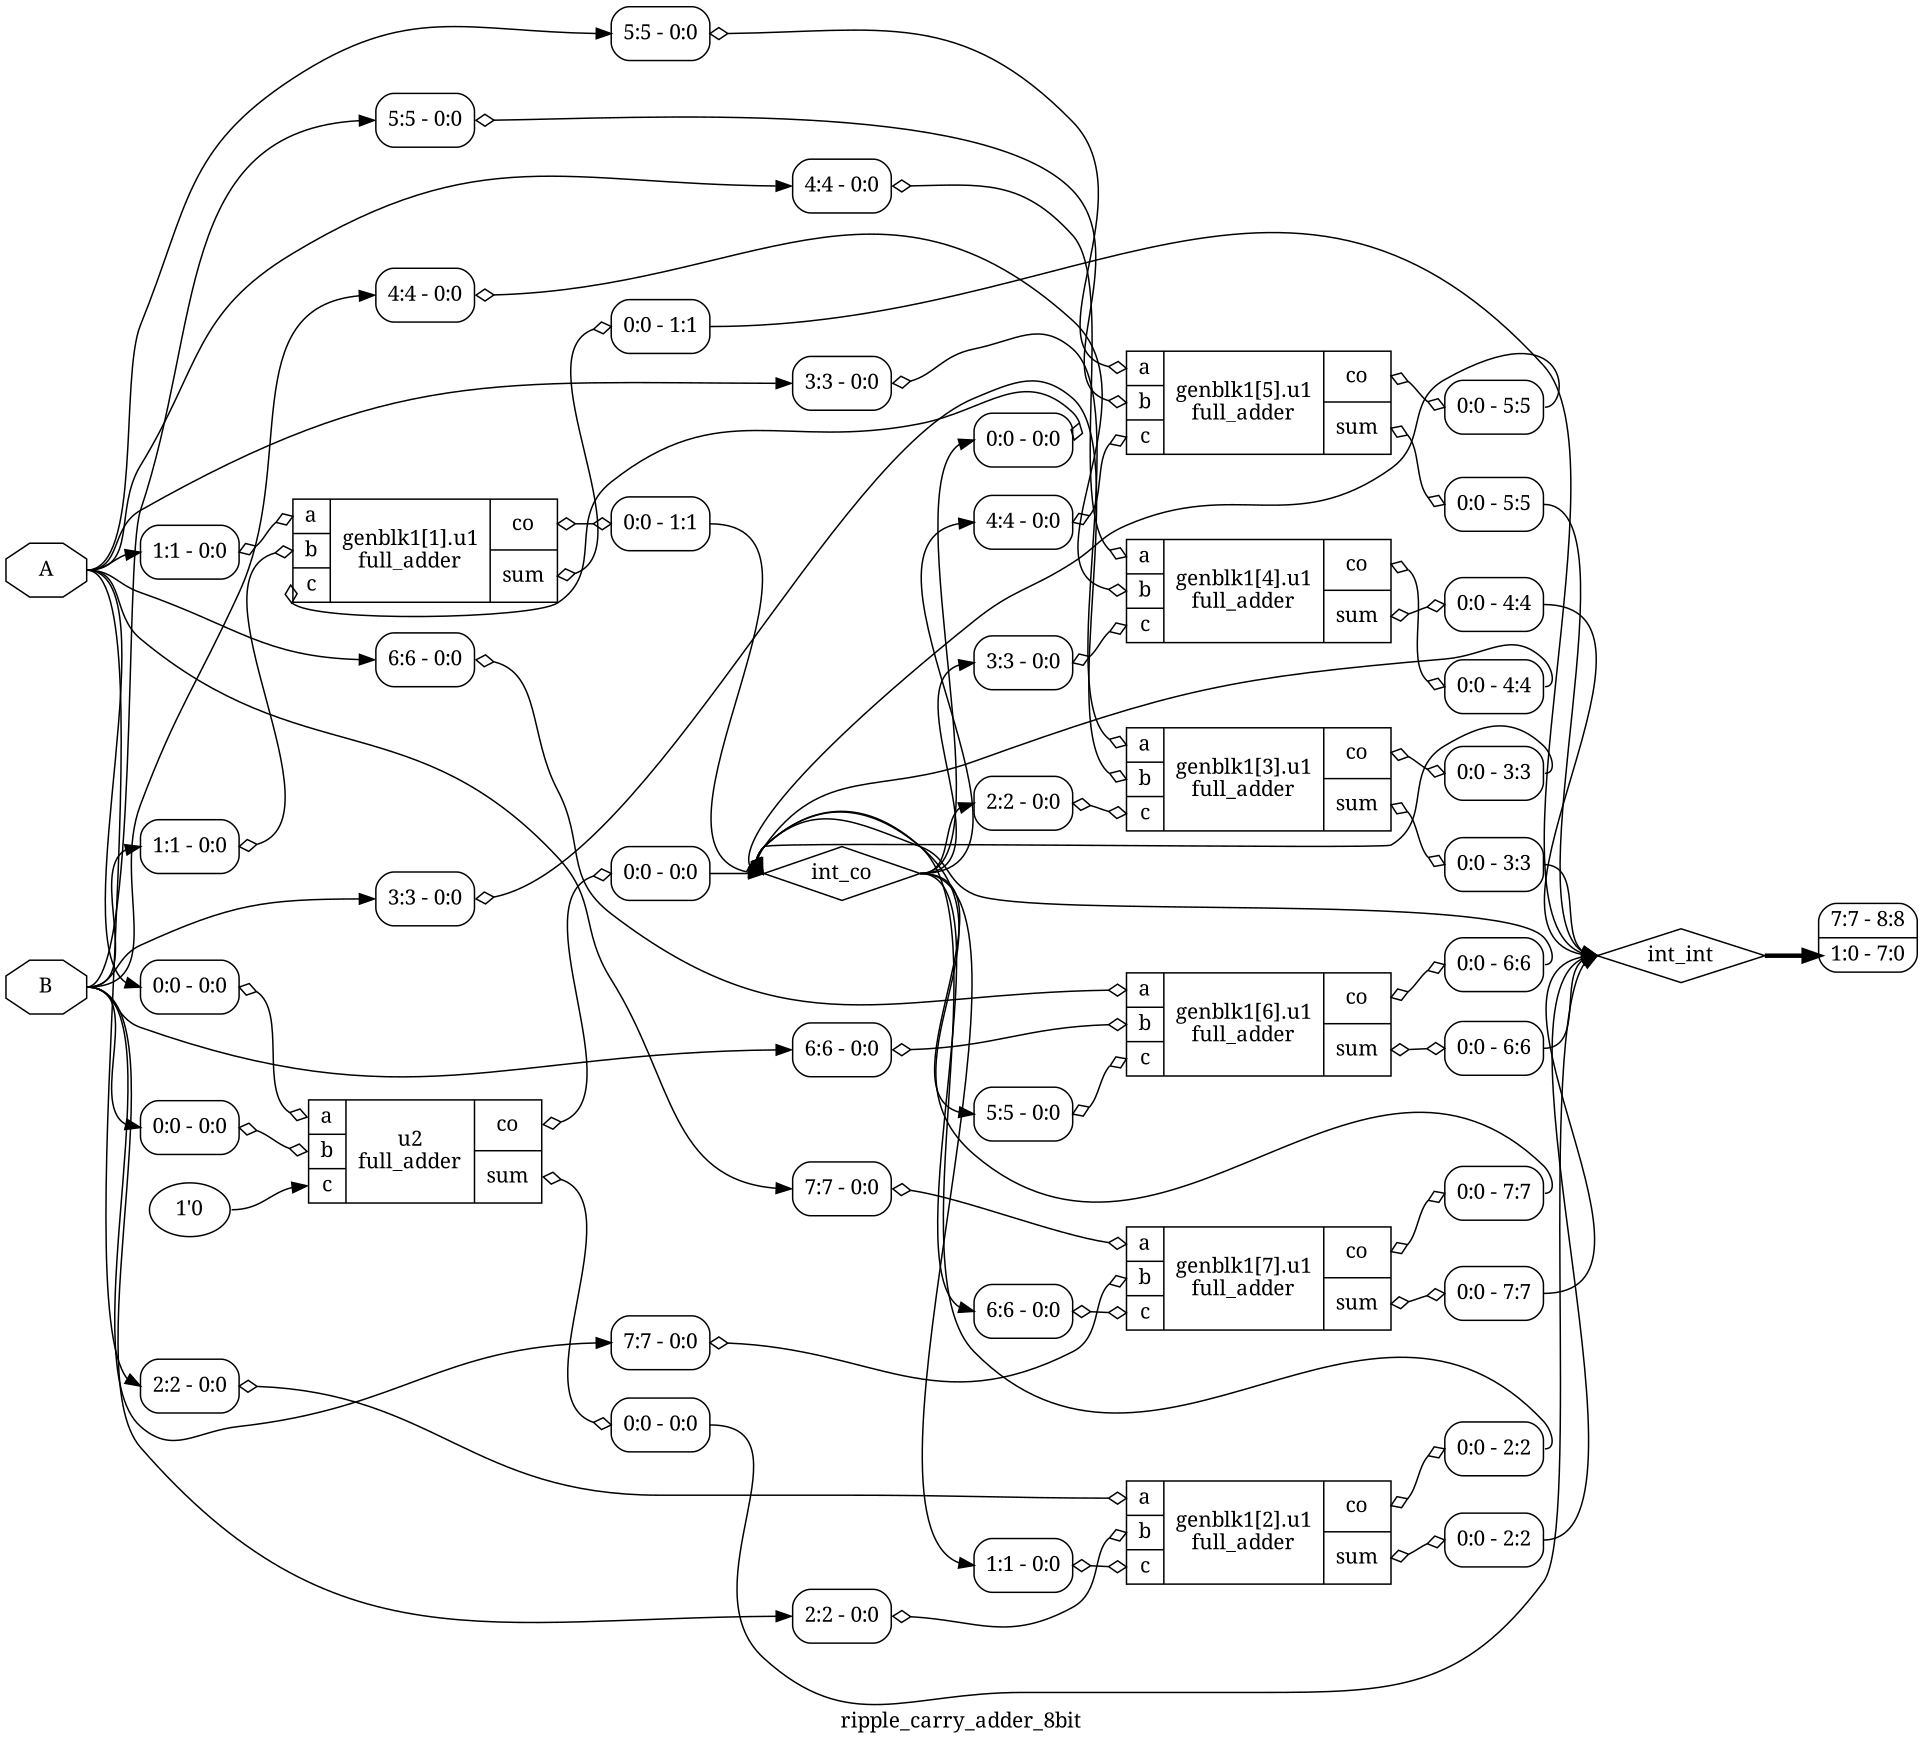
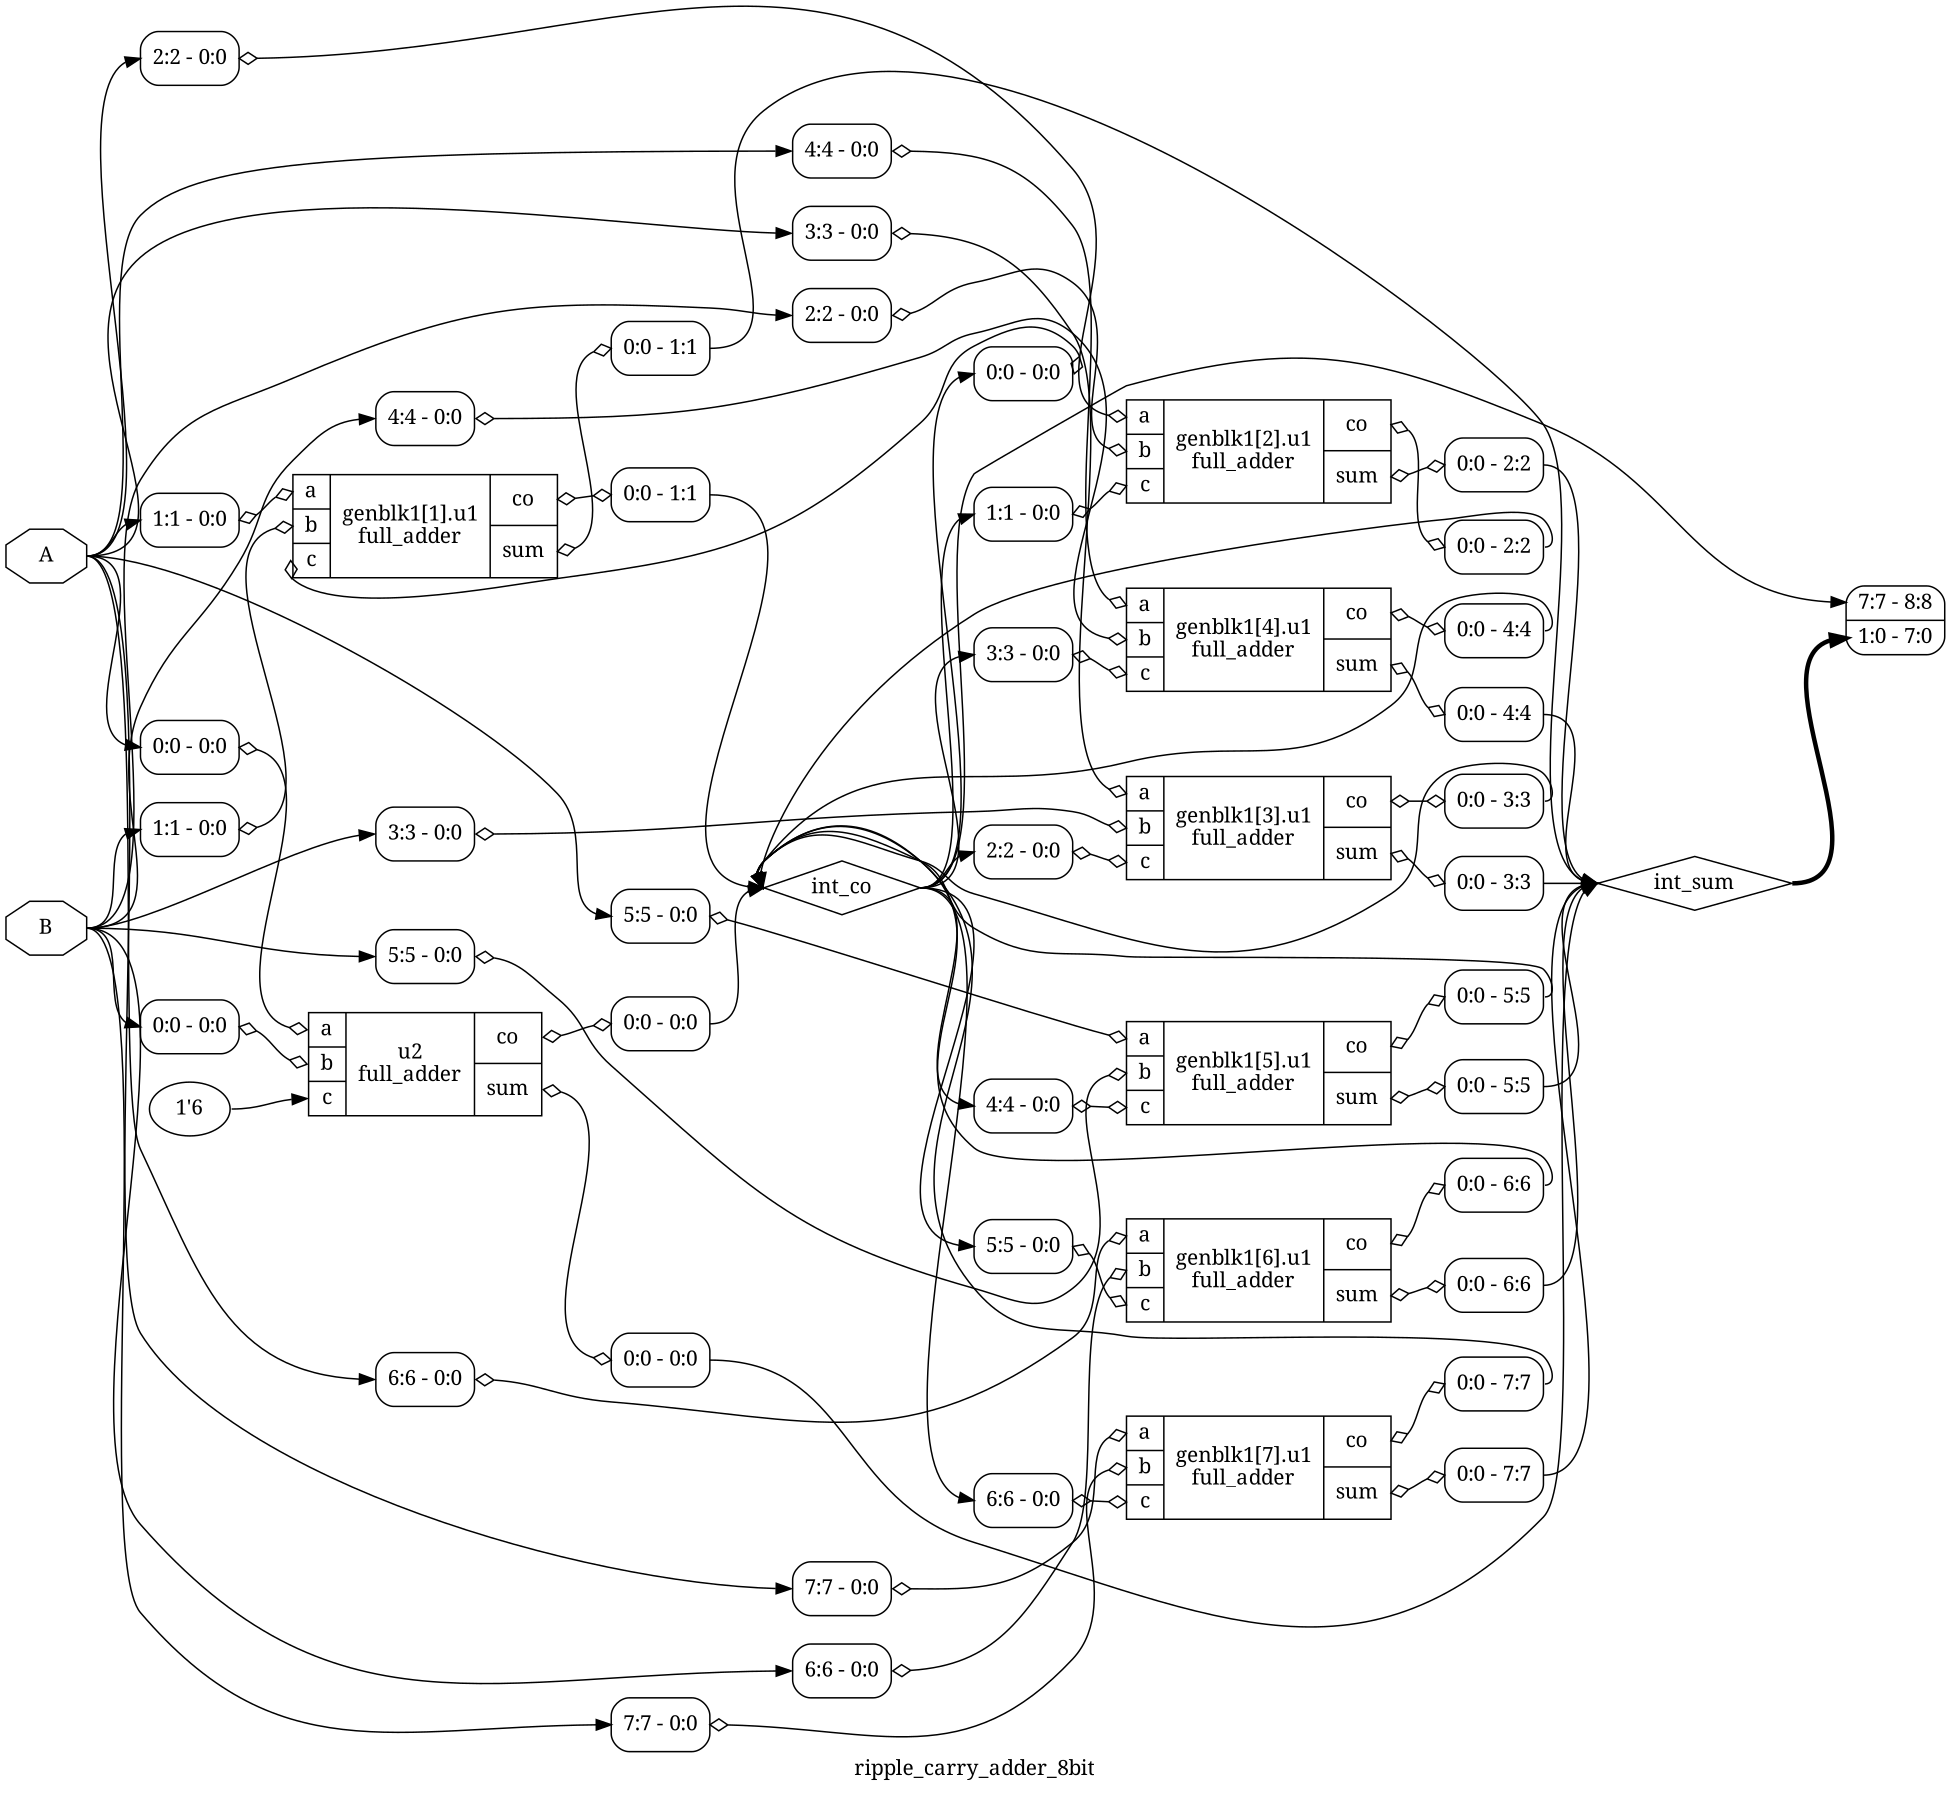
edge "int_co" -> "7:7 - 8:8": added
node "int_int": label "int_int" -> "int_sum"
node "1'0": label "1'0" -> "1'6"
